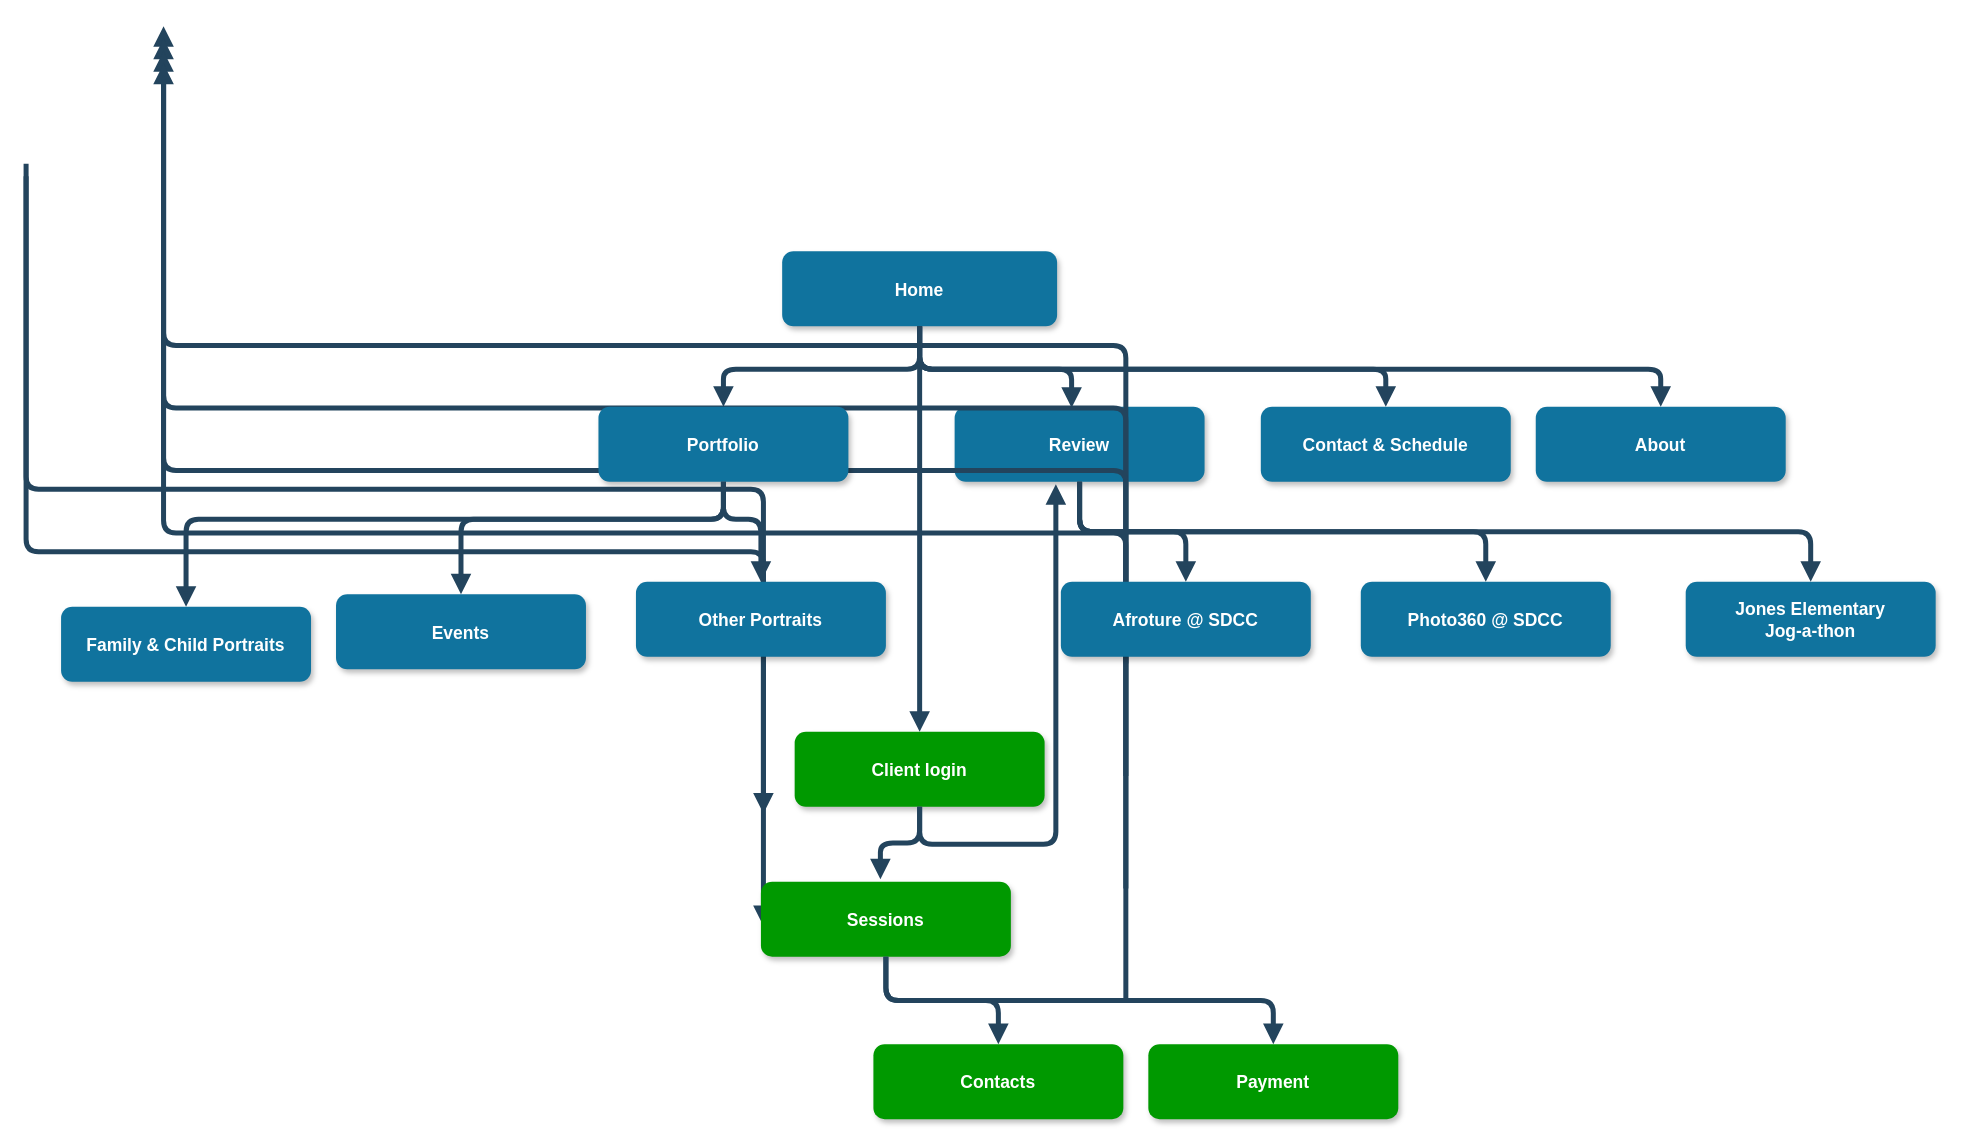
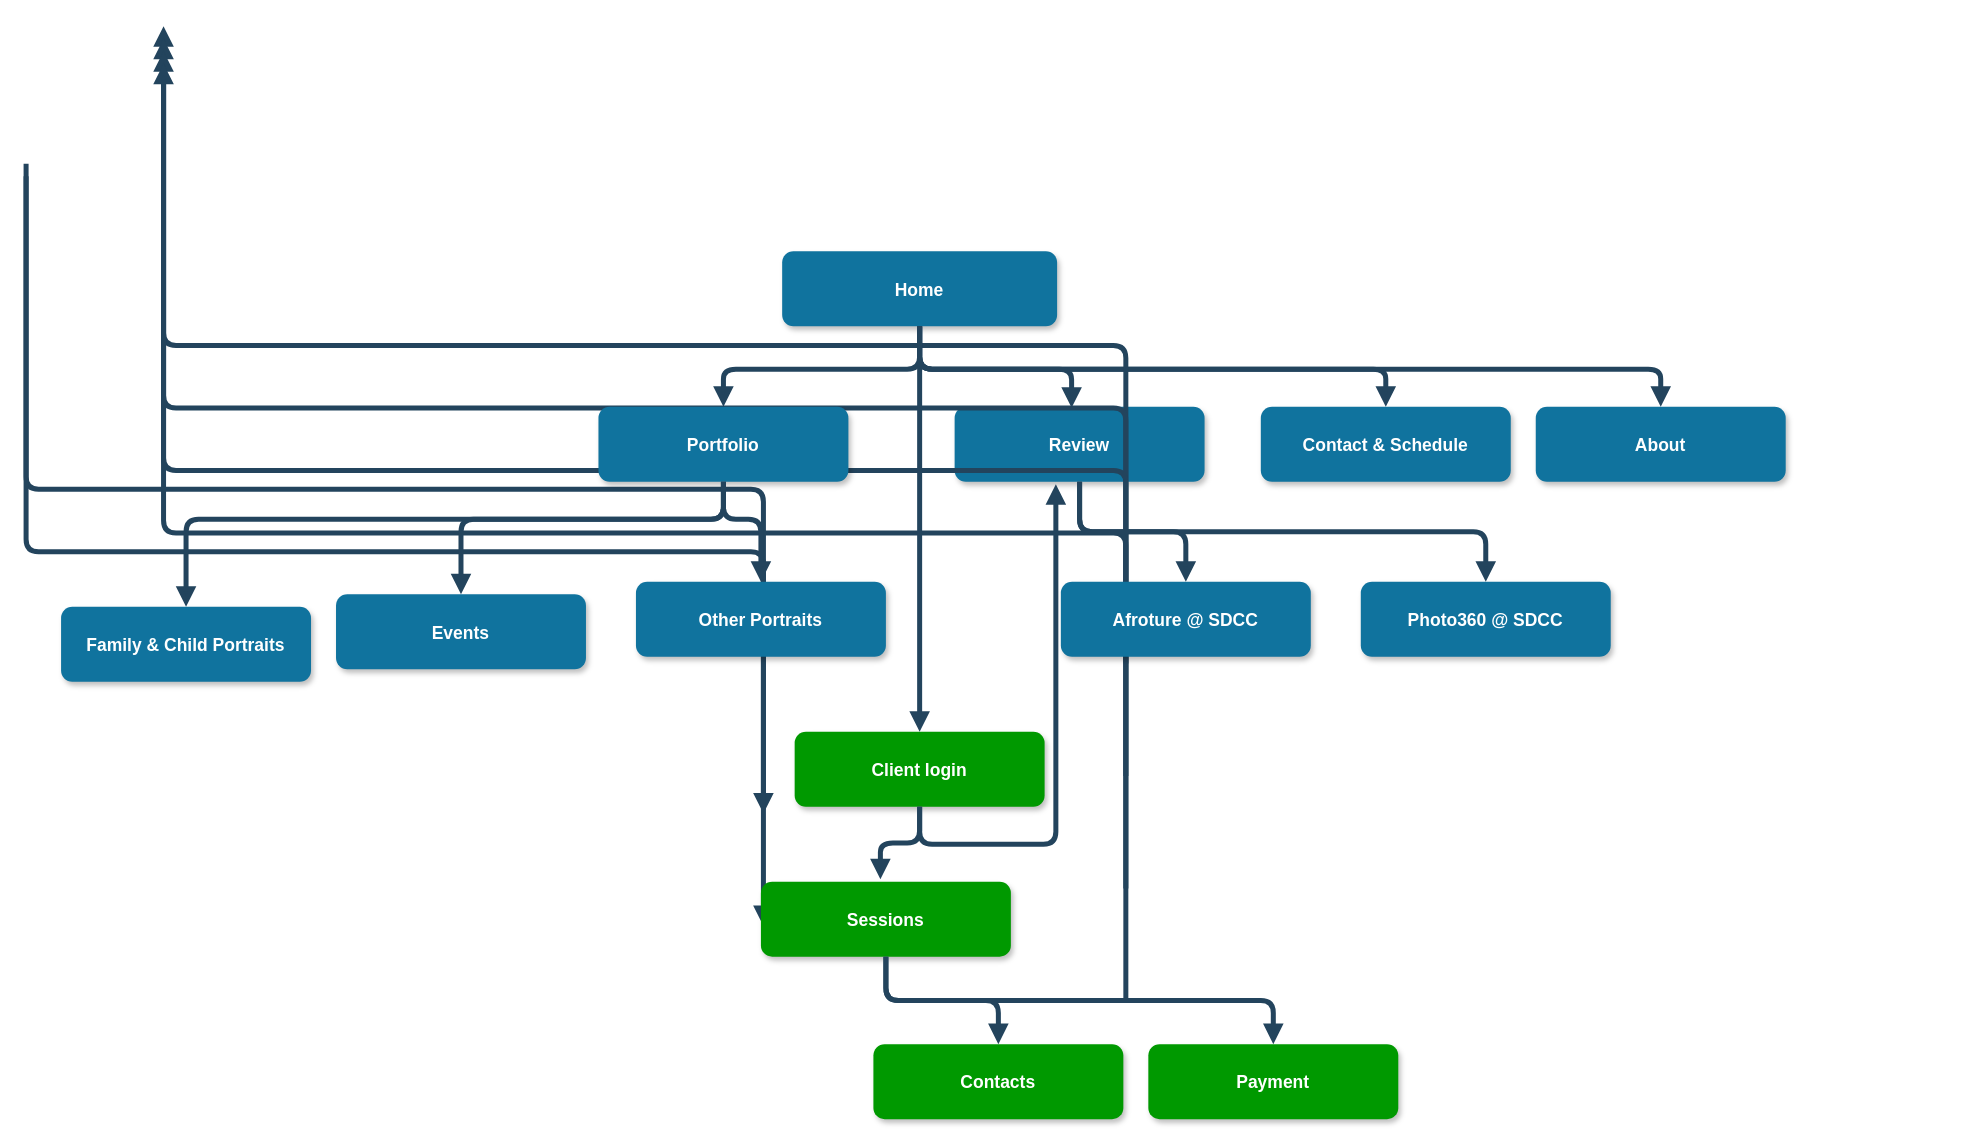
edge "Review" -> "Jones Elementary Jog-a-thon": removed
node "Jones Elementary Jog-a-thon": removed
